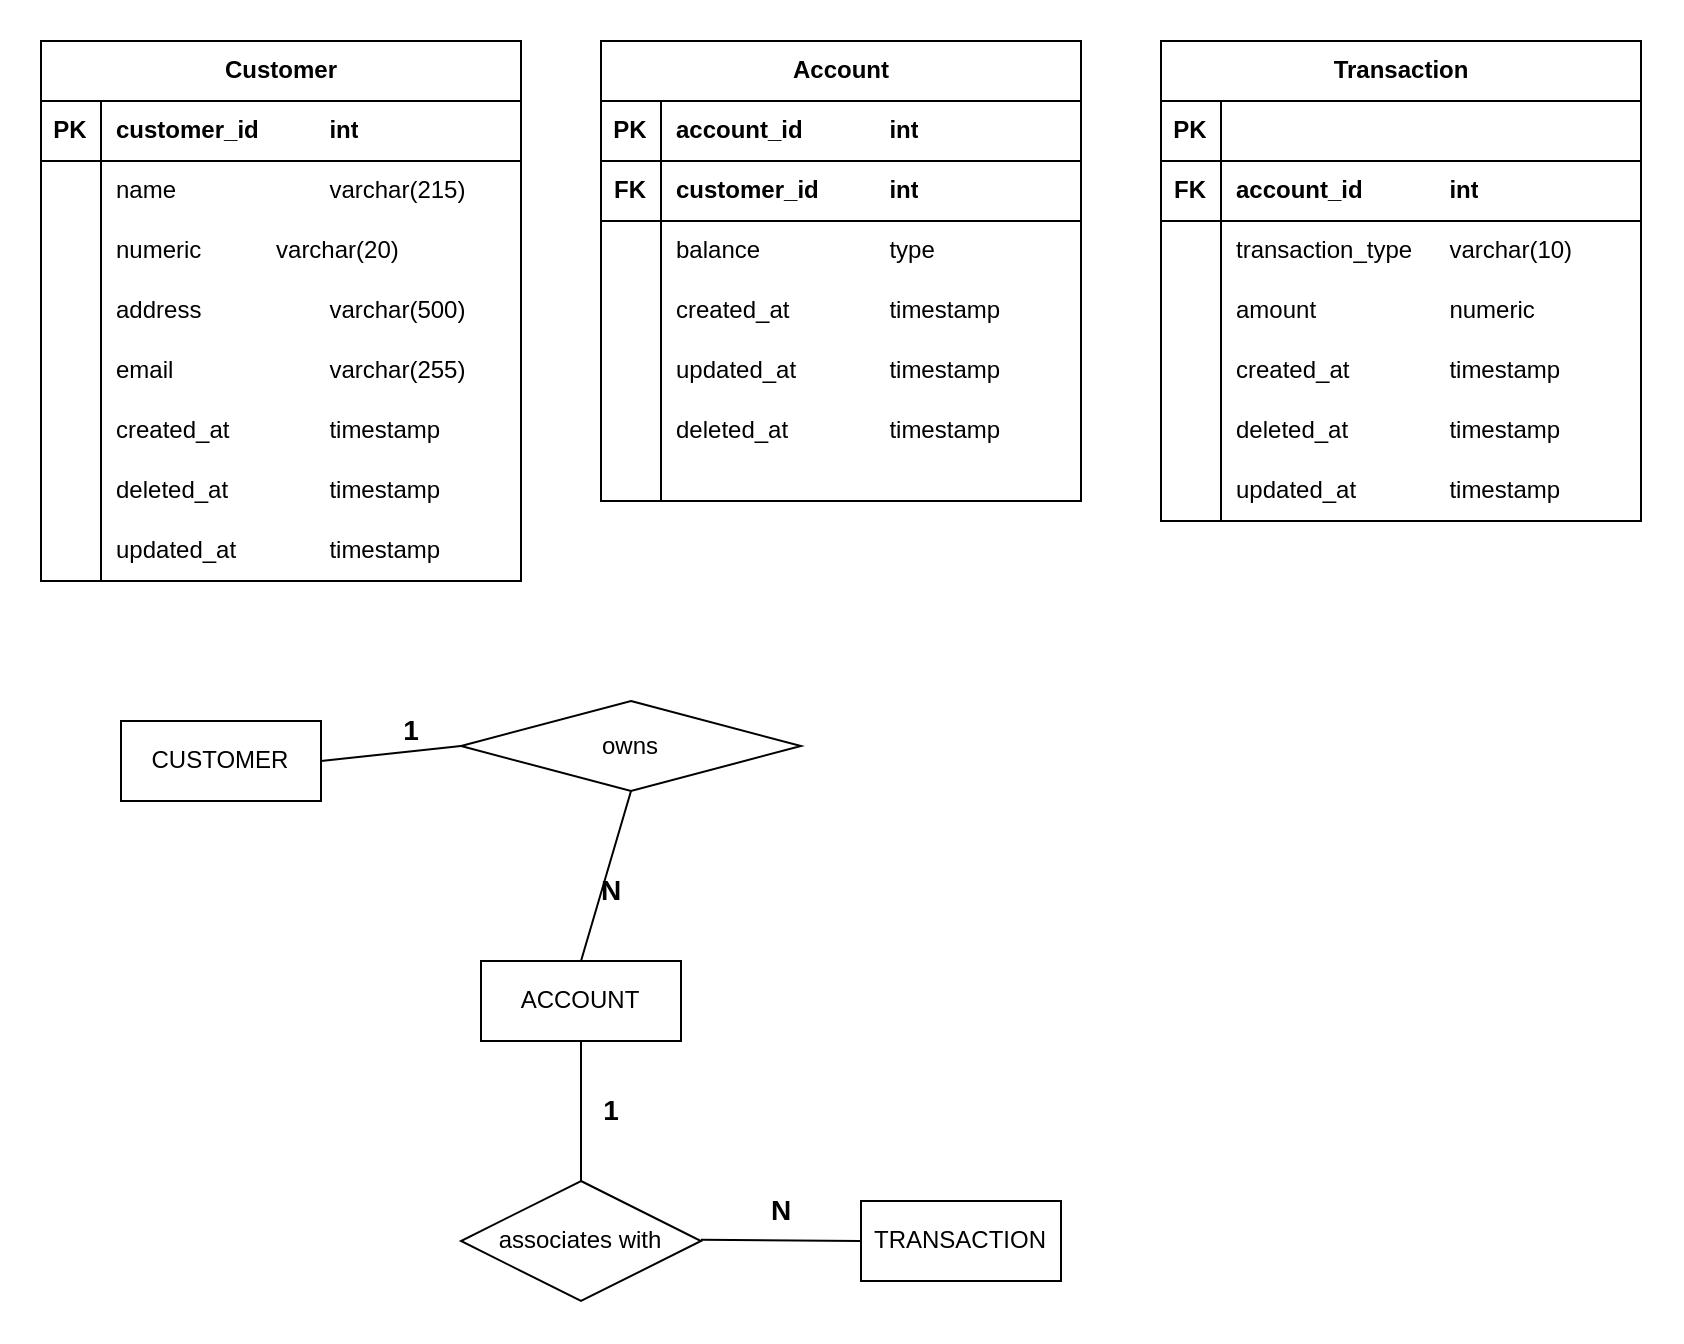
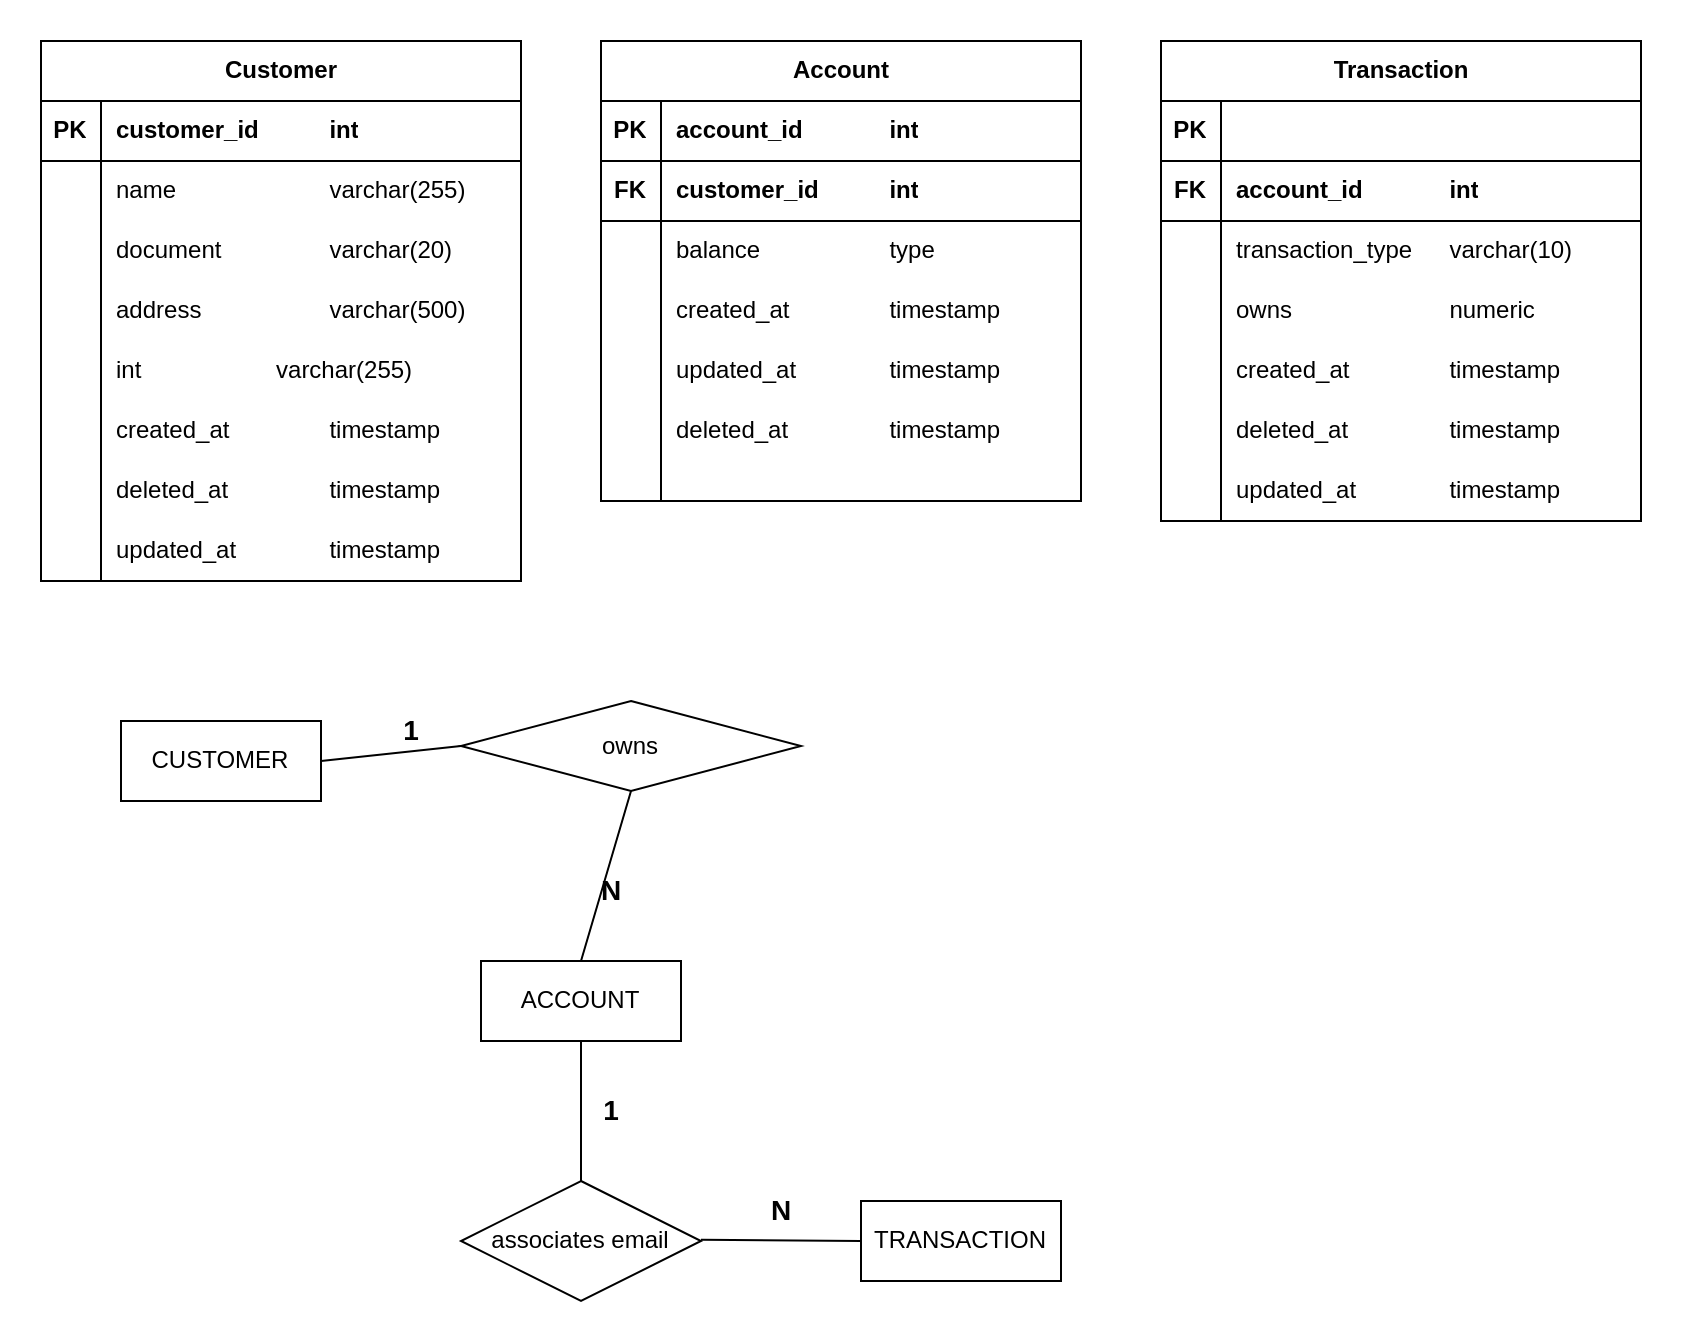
node "name varchar(215)": label "name varchar(215)" -> "name varchar(255)"
node "numeric varchar(20)": label "numeric varchar(20)" -> "document varchar(20)"
node "amount numeric": label "amount numeric" -> "owns numeric"
node "email varchar(255)": label "email varchar(255)" -> "int varchar(255)"
node "associates with": label "associates with" -> "associates email"
